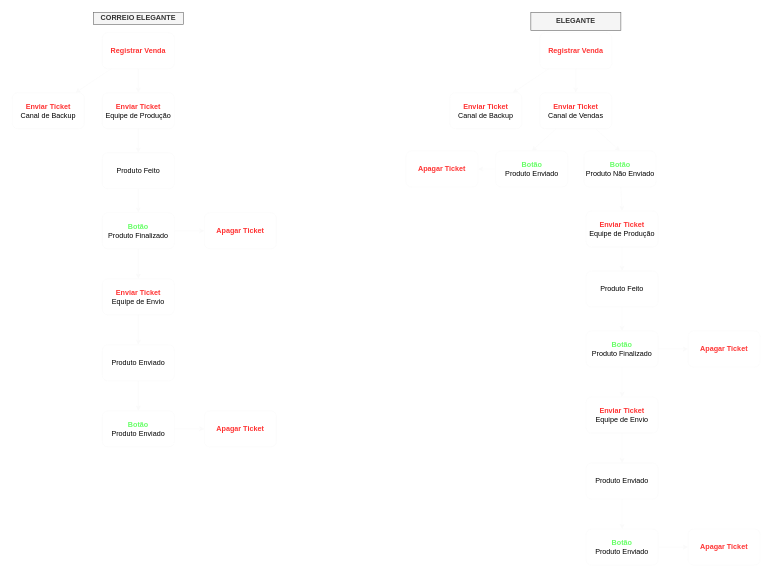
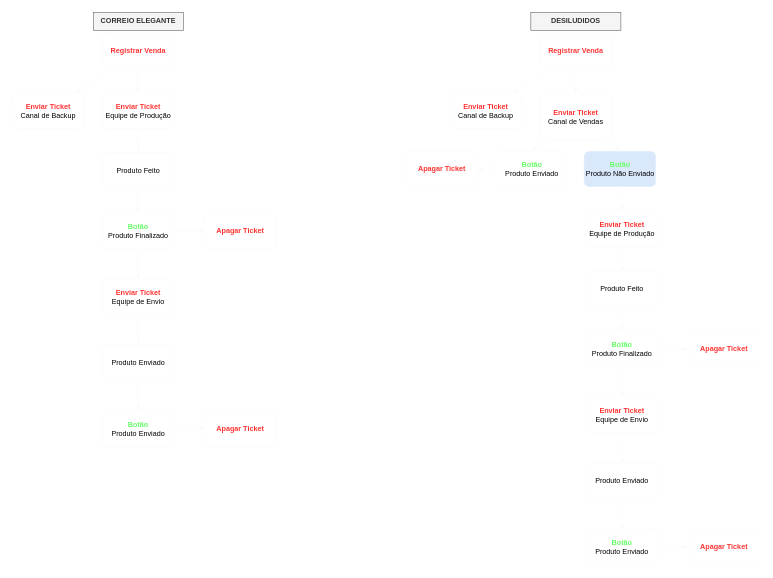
node "CORREIO ELEGANTE": size 90x12 -> 90x18
node "ELEGANTE": label "ELEGANTE" -> "DESILUDIDOS"
node "Enviar Ticket Canal de Vendas": size 72x36 -> 72x48
node "Botão Produto Não Enviado": fillcolor #ffffff -> #dae8fc
